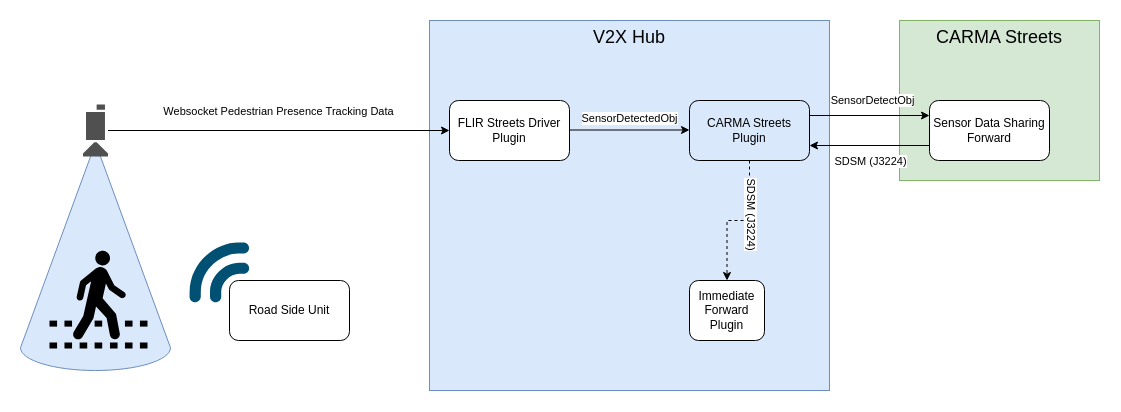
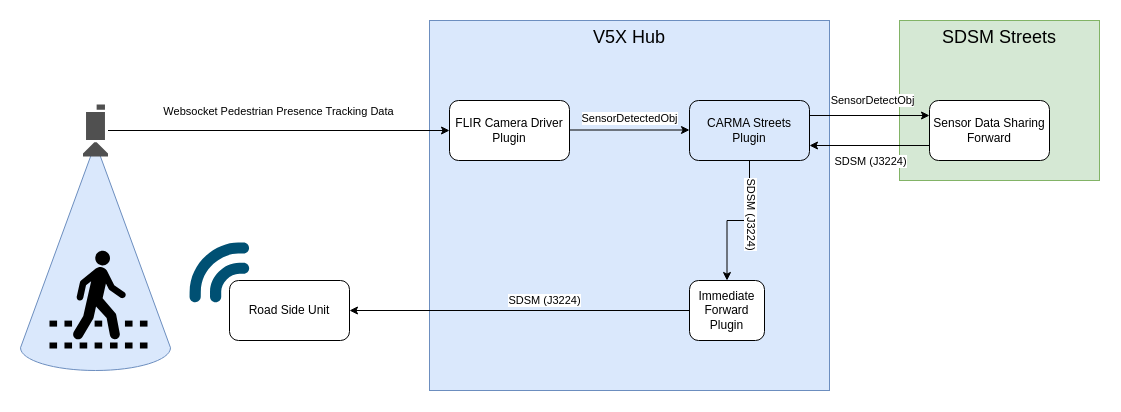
node "V2X Hub": label "V2X Hub" -> "V5X Hub"
node "CARMA Streets": label "CARMA Streets" -> "SDSM Streets"
node "FLIR Streets Driver Plugin": label "FLIR Streets Driver Plugin" -> "FLIR Camera Driver Plugin"
edge "CARMA Streets Plugin" -> "Immediate Forward Plugin": style dashed -> solid
edge "Immediate Forward Plugin" -> "Road Side Unit": added, label "SDSM (J3224)"
